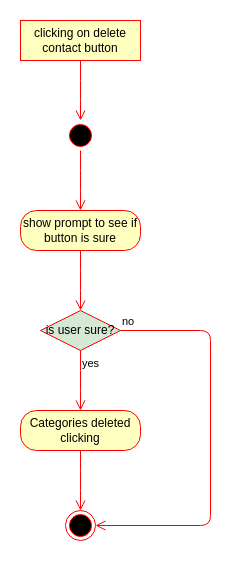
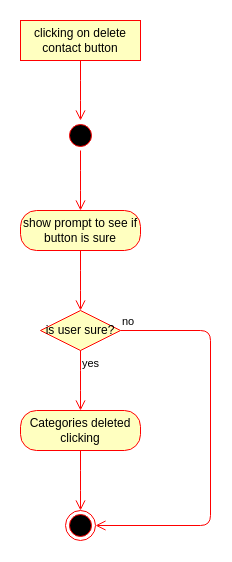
node "is user sure?": fillcolor #d5e8d4 -> #ffffc0
